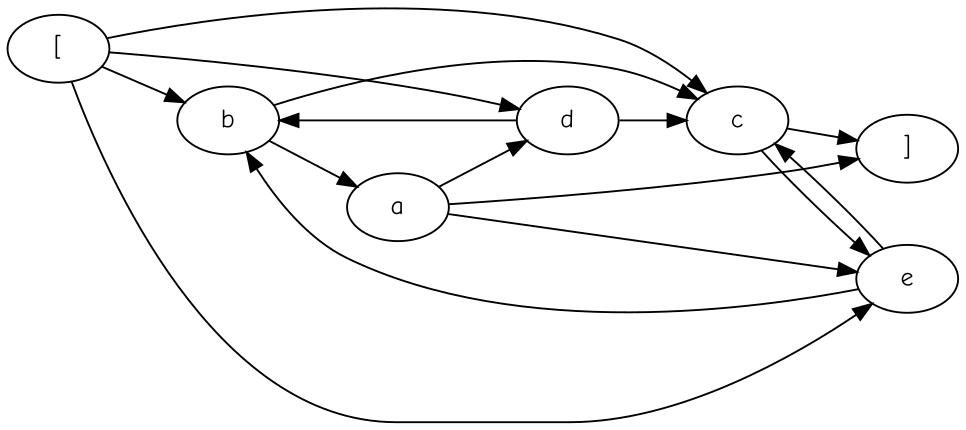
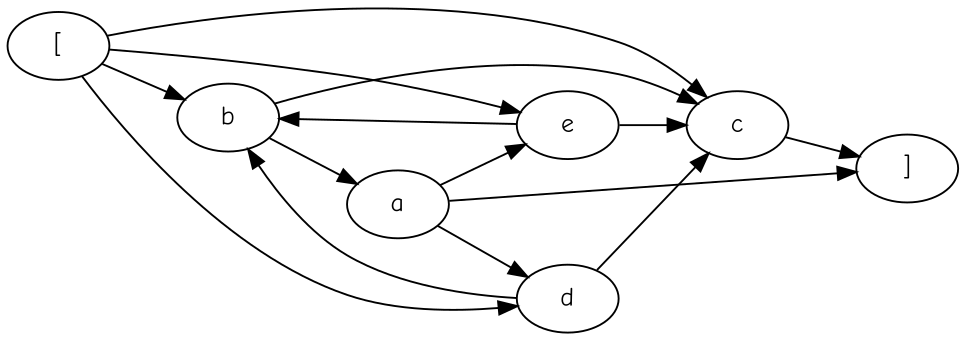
edge "c" -> "e": removed
